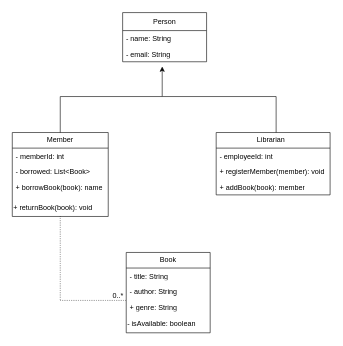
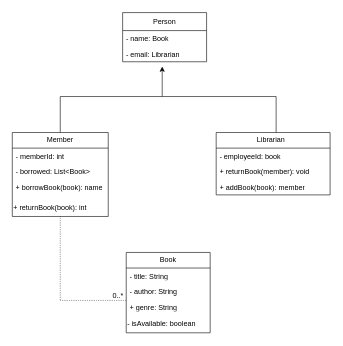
node "- name: String": label "- name: String" -> "- name: Book"
node "- email: String": label "- email: String" -> "- email: Librarian"
node "- employeeId: int": label "- employeeId: int" -> "- employeeId: book"
node "+ registerMember(member): void": label "+ registerMember(member): void" -> "+ returnBook(member): void"
node "+ returnBook(book): void": label "+ returnBook(book): void" -> "+ returnBook(book): int"
